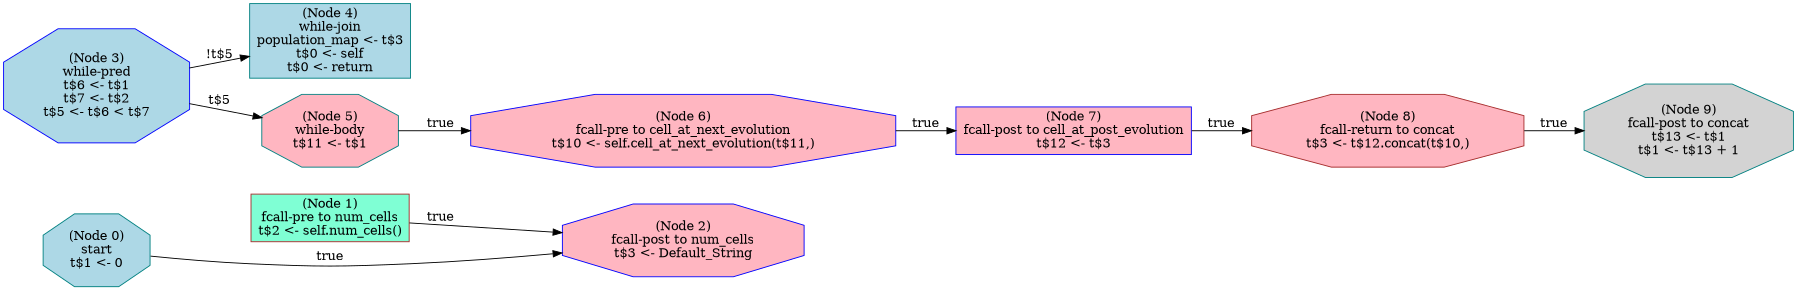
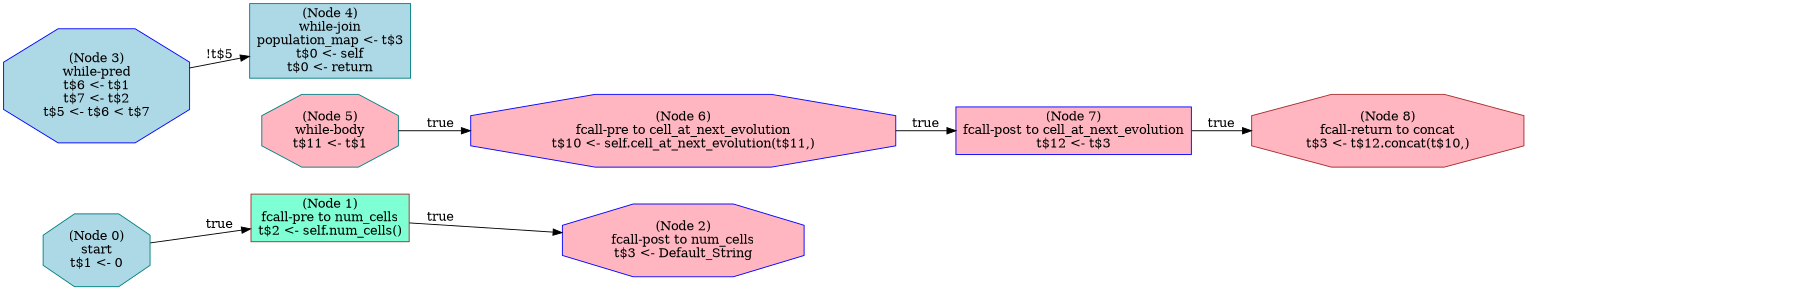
edge "(Node 3) while-pred t$6 <- t$1 t$7 <- t$2 t$5 <- t$6 < t$7" -> "(Node 5) while-body t$11 <- t$1": removed, label "t$5"
node "(Node 7) fcall-post to cell_at_post_evolution t$12 <- t$3": label "(Node 7) fcall-post to cell_at_post_evolution t$12 <- t$3" -> "(Node 7) fcall-post to cell_at_next_evolution t$12 <- t$3"
node "(Node 9) fcall-post to concat t$13 <- t$1 t$1 <- t$13 + 1": removed
edge "(Node 0) start t$1 <- 0" -> "(Node 2) fcall-post to num_cells t$3 <- Default_String": now "(Node 0) start t$1 <- 0" -> "(Node 1) fcall-pre to num_cells t$2 <- self.num_cells()"
